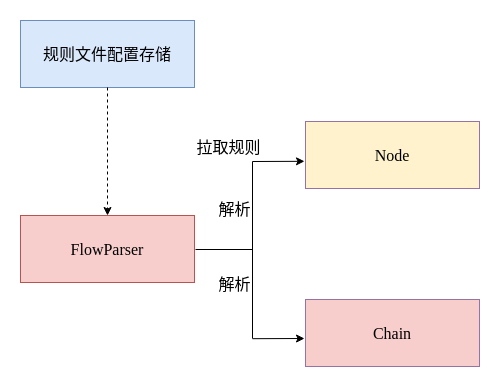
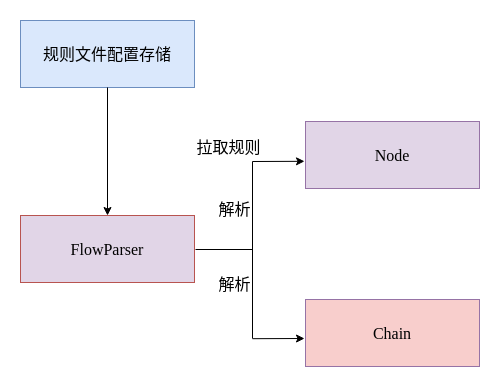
edge "规则文件配置存储" -> "FlowParser": style dashed -> solid
node "Node": fillcolor #fff2cc -> #e1d5e7
node "FlowParser": fillcolor #f8cecc -> #e1d5e7
